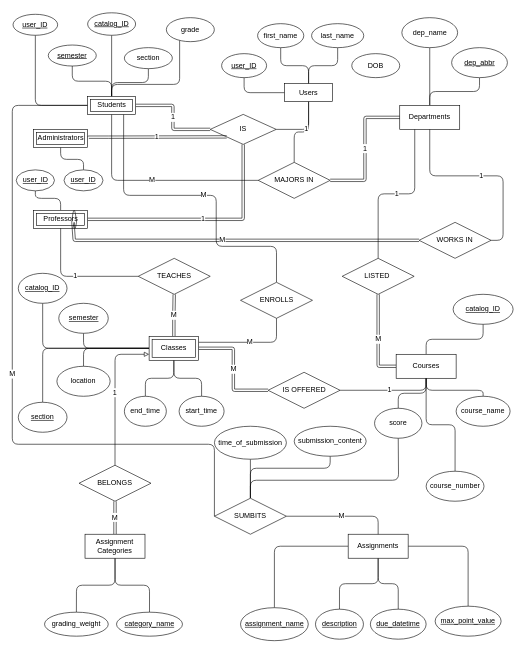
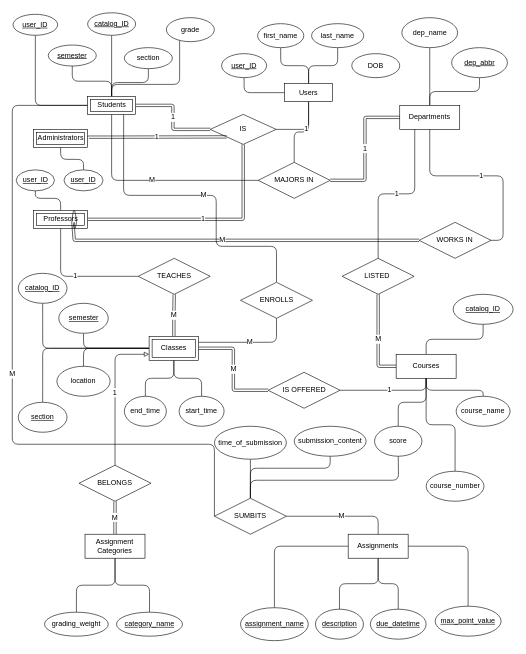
node "score": moved (398, 423) -> (398, 441)
